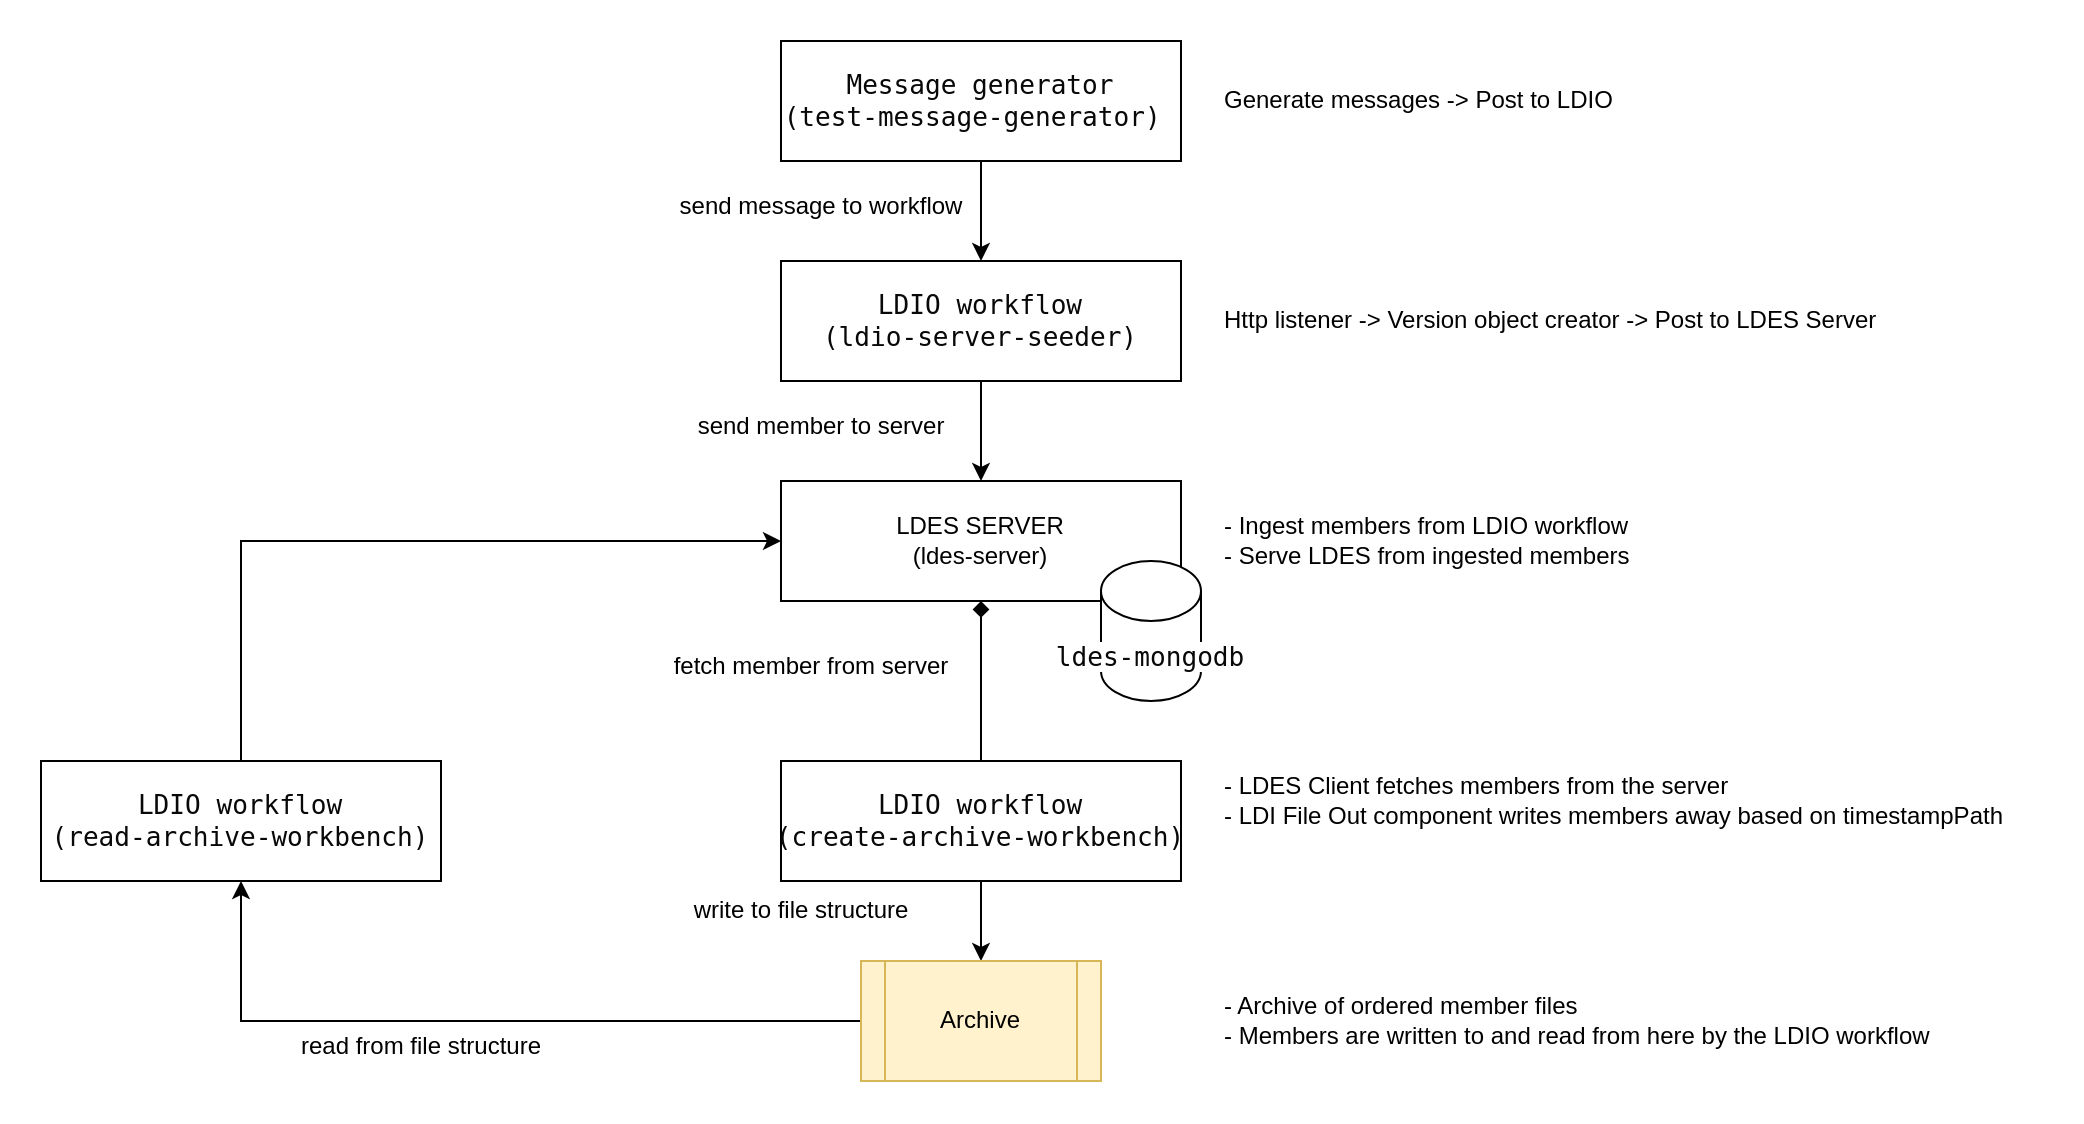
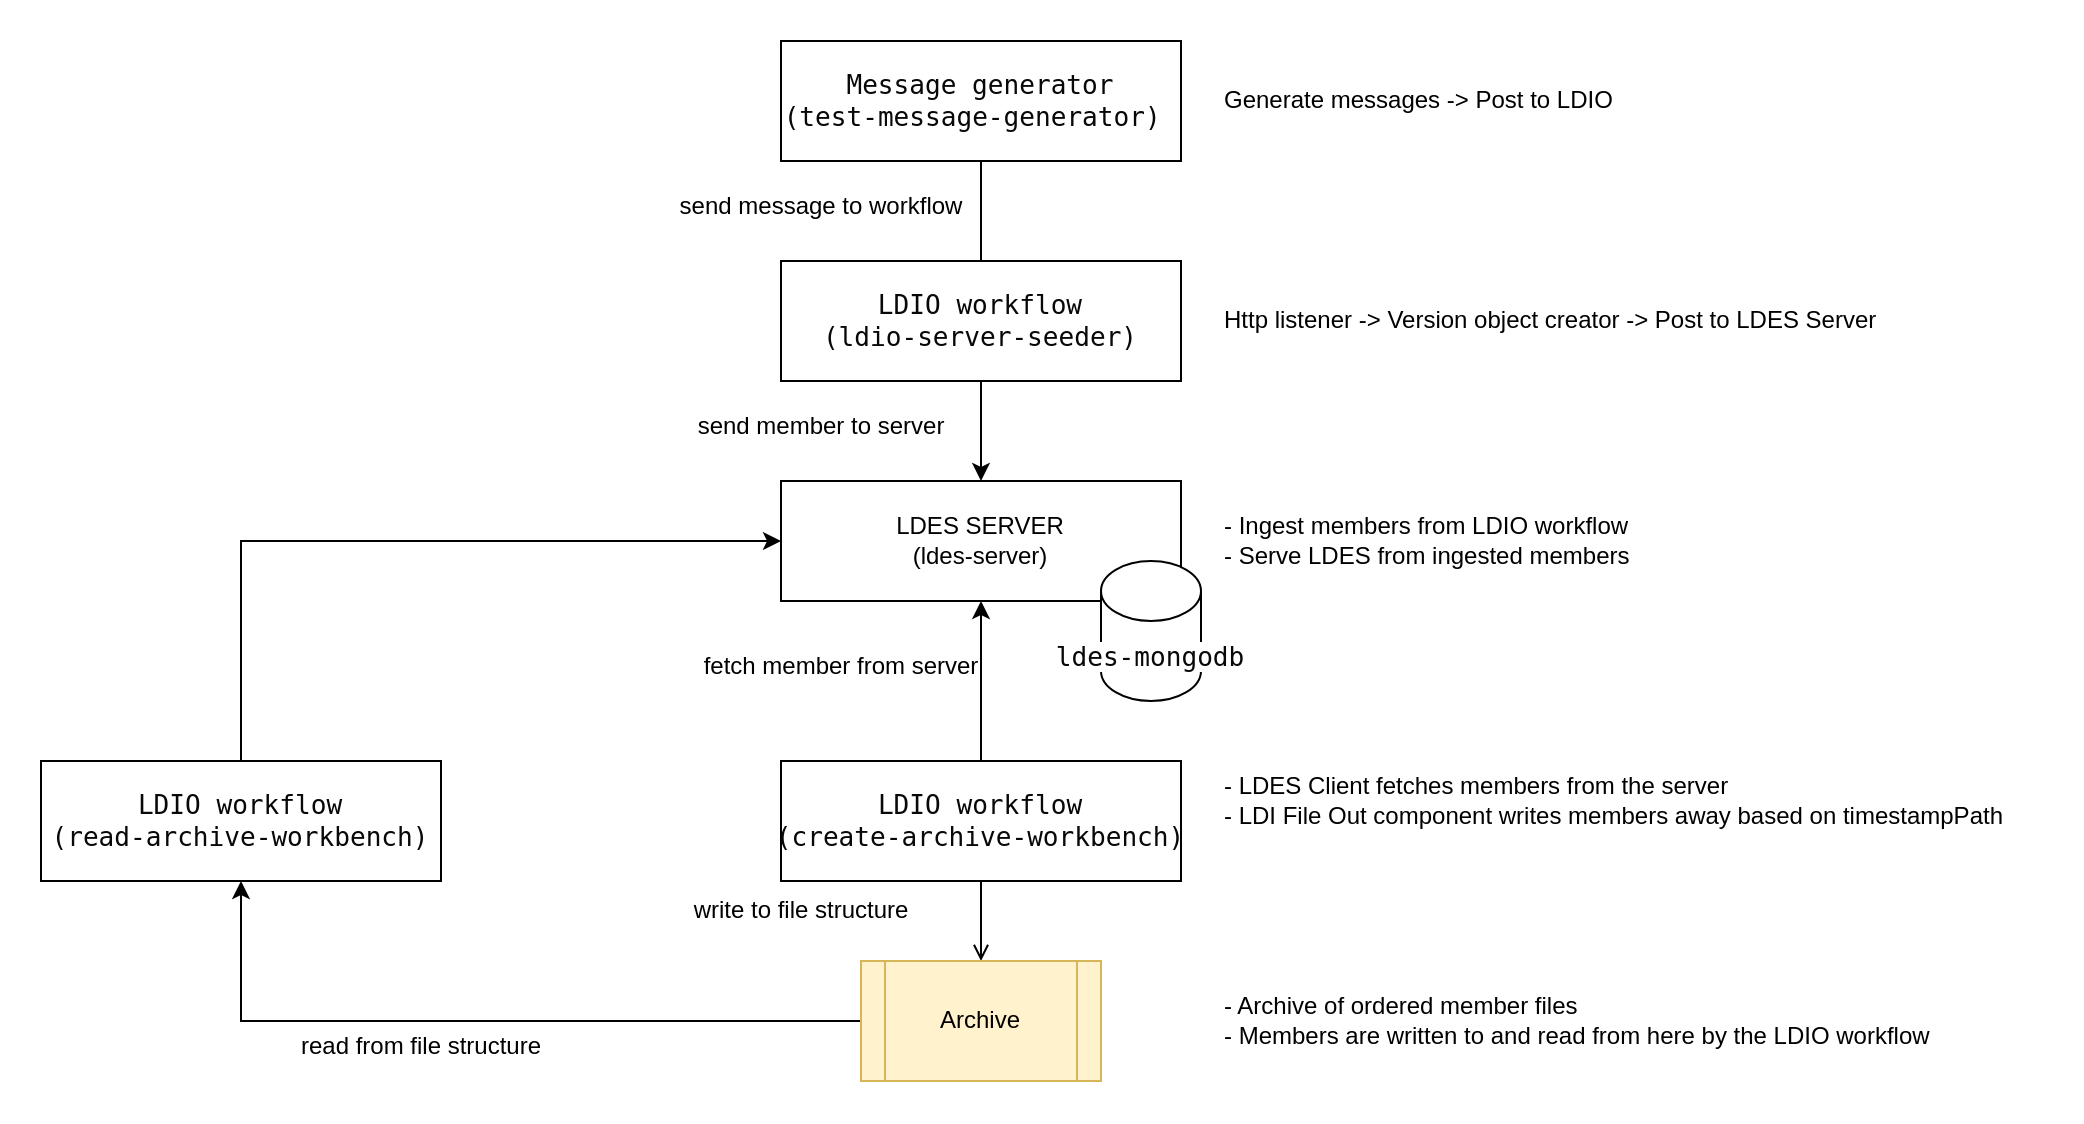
edge "Message generator (test-message-generator)" -> "LDIO workflow (ldio-server-seeder)": arrowhead classic -> none
edge "LDIO workflow (create-archive-workbench)" -> "LDES SERVER (ldes-server)": arrowhead diamond -> classic
node "fetch member from server": moved (811, 667) -> (841, 667)
edge "LDIO workflow (create-archive-workbench)" -> "Archive": arrowhead classic -> open
